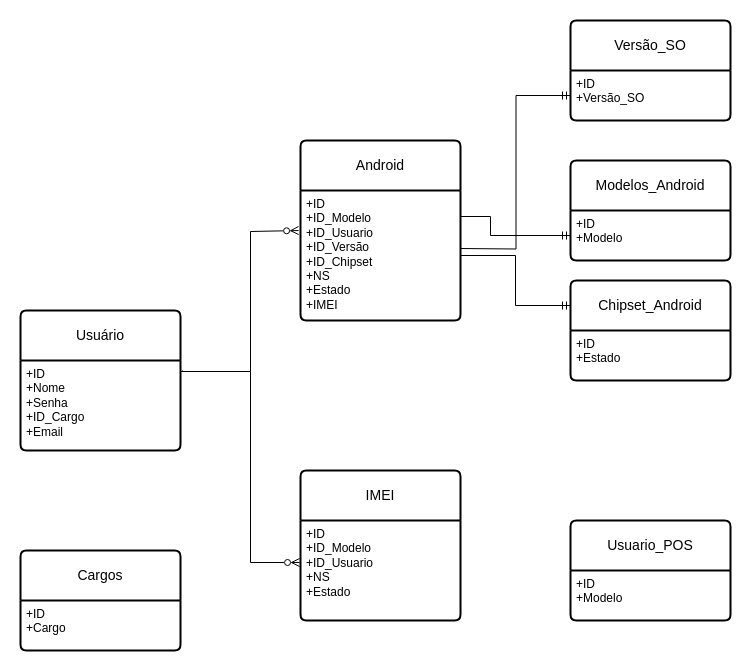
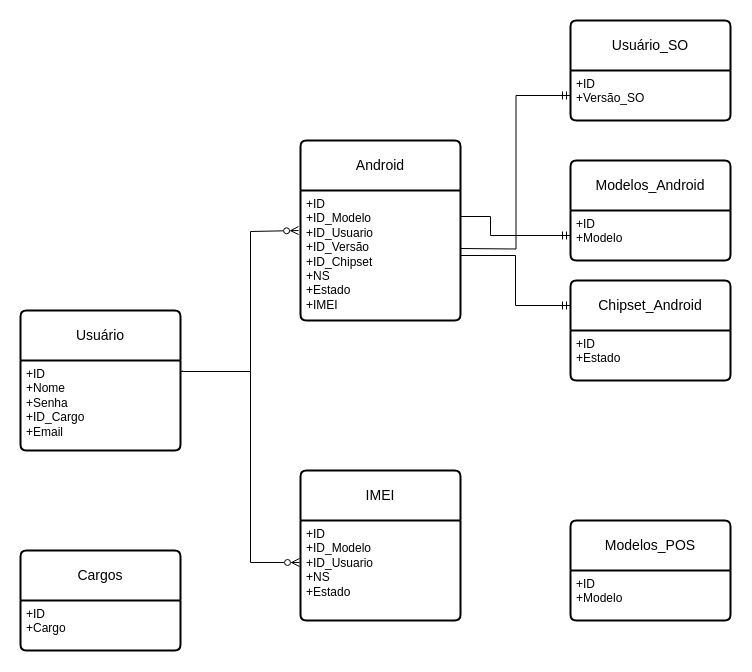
node "Versão_SO": label "Versão_SO" -> "Usuário_SO"
node "Usuario_POS": label "Usuario_POS" -> "Modelos_POS"
